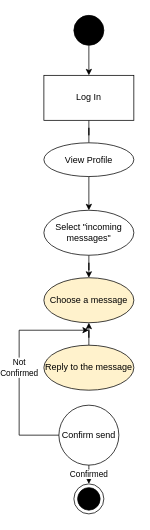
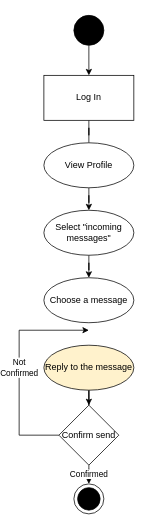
node "View Profile": size 90x34 -> 90x45
node "Choose a message": fillcolor #fff2cc -> #ffffff
edge "Reply to the message" -> "Choose a message": now "Reply to the message" -> "Confirm send"
node "Confirm send": shape ellipse -> diamond
